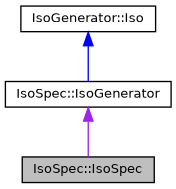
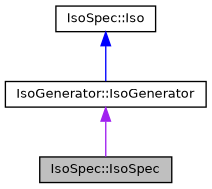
node "IsoGenerator::Iso": label "IsoGenerator::Iso" -> "IsoSpec::Iso"
node "IsoSpec::IsoGenerator": label "IsoSpec::IsoGenerator" -> "IsoGenerator::IsoGenerator"
